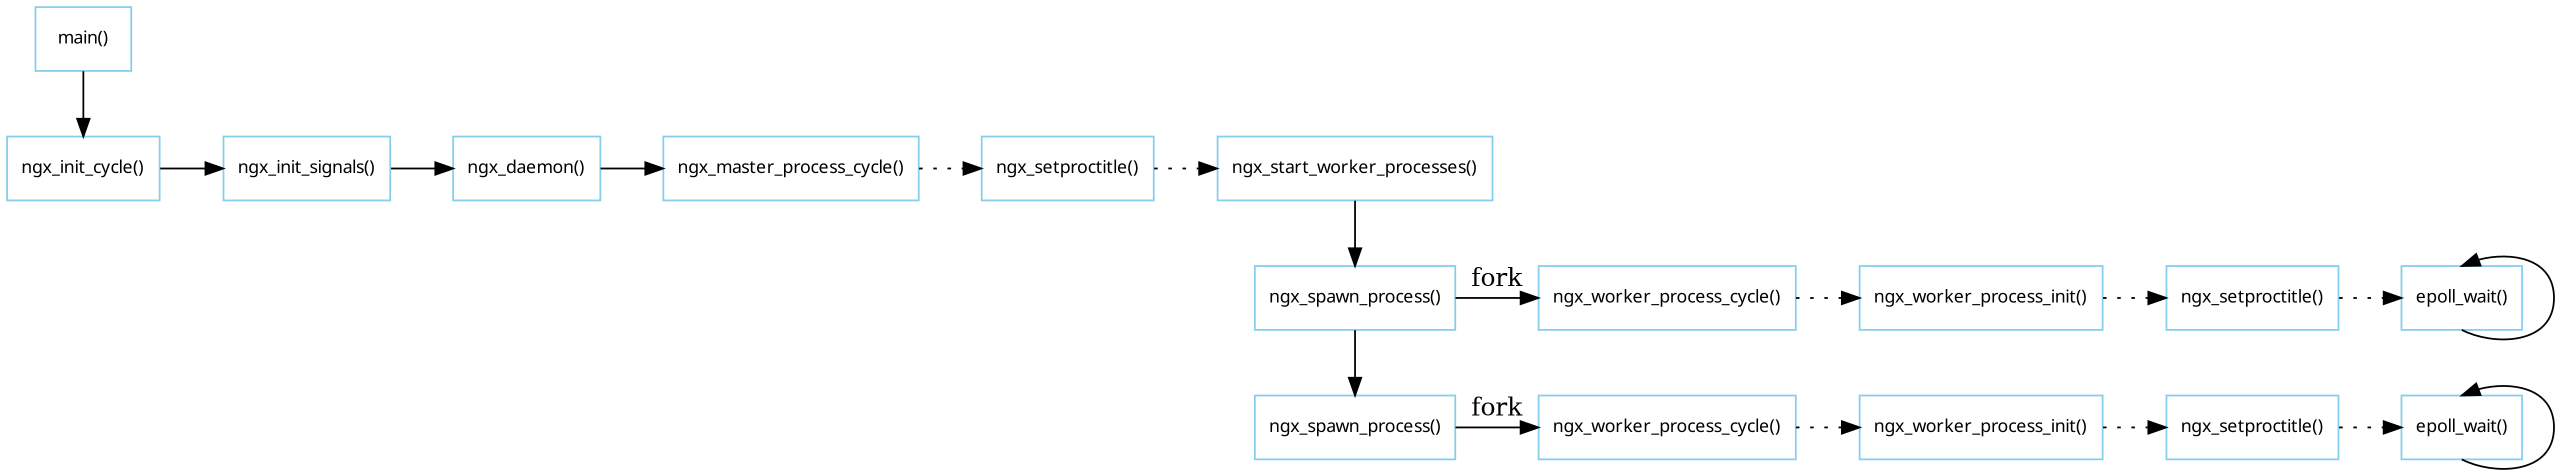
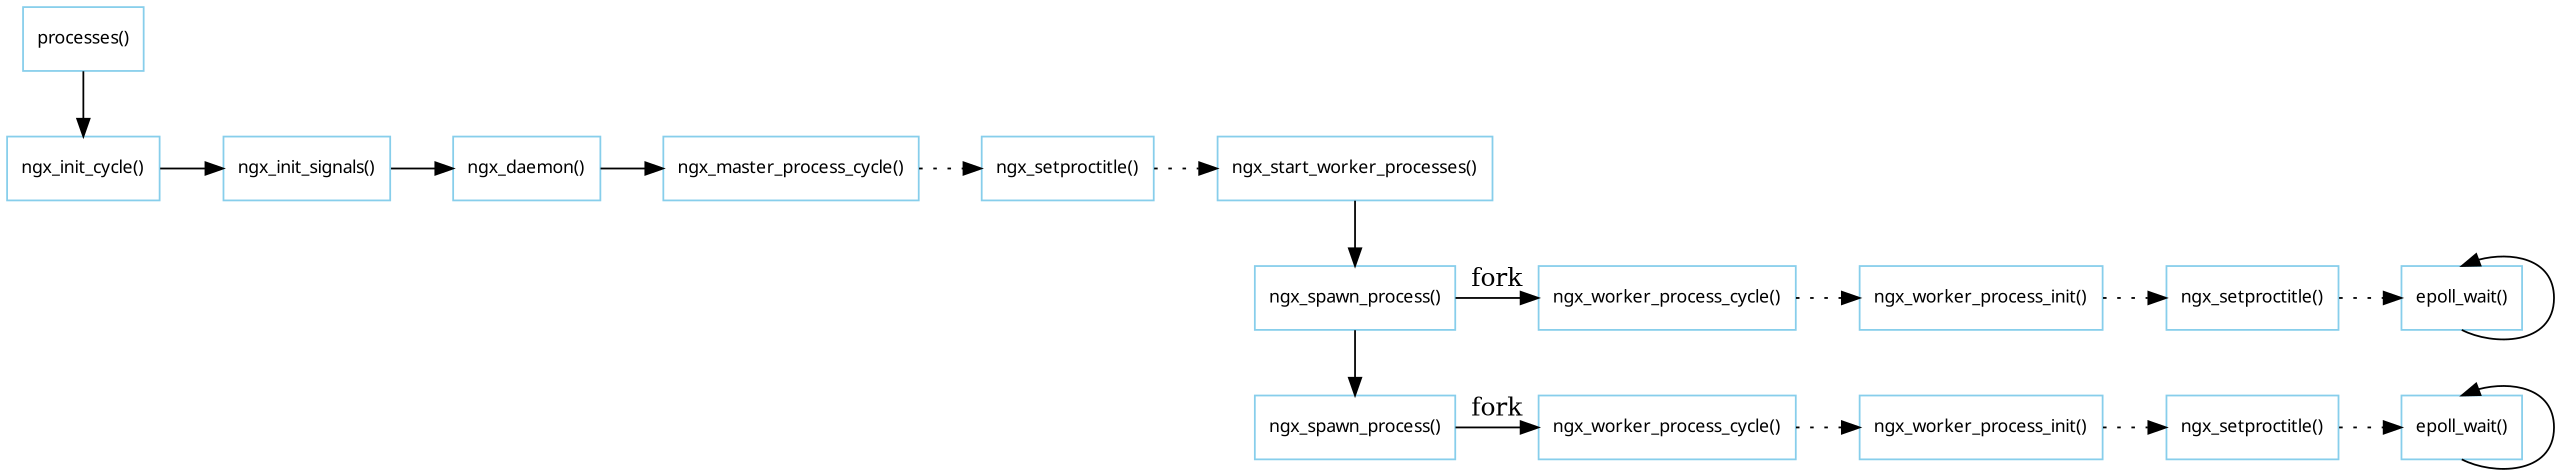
node "main()": label "main()" -> "processes()"
